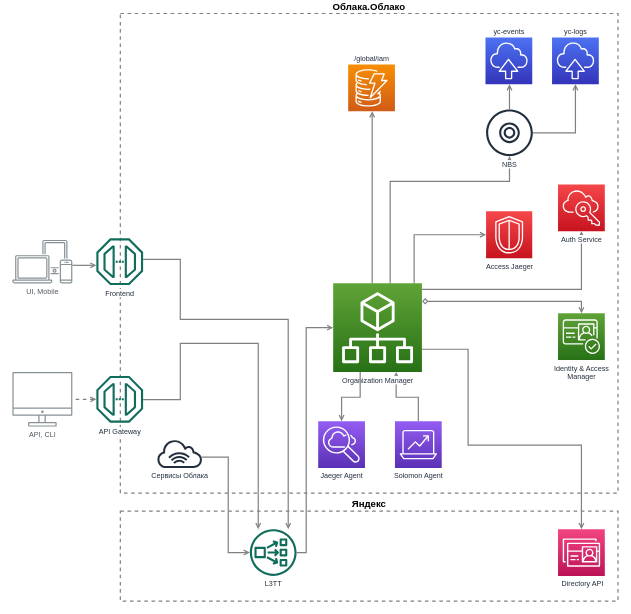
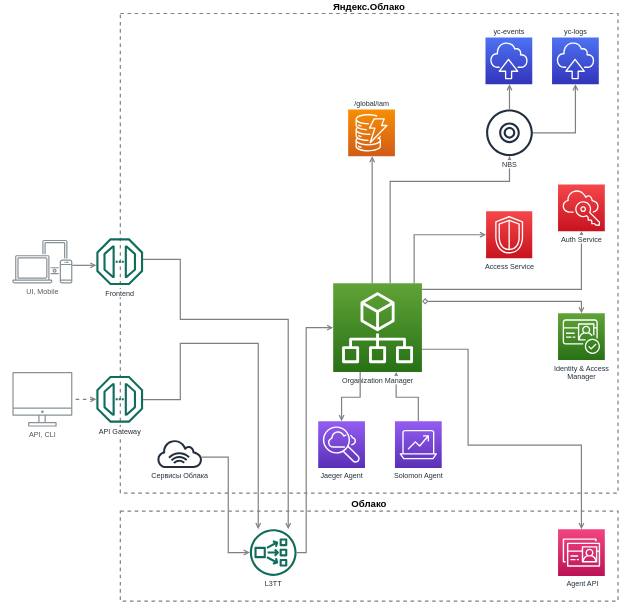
node "Облака.Облако": label "Облака.Облако" -> "Яндекс.Облако"
node "/global/iam": moved (372, 88) -> (372, 133)
node "Access Jaeger": label "Access Jaeger" -> "Access Service"
node "Яндекс": label "Яндекс" -> "Облако"
node "Directory API": label "Directory API" -> "Agent API"
